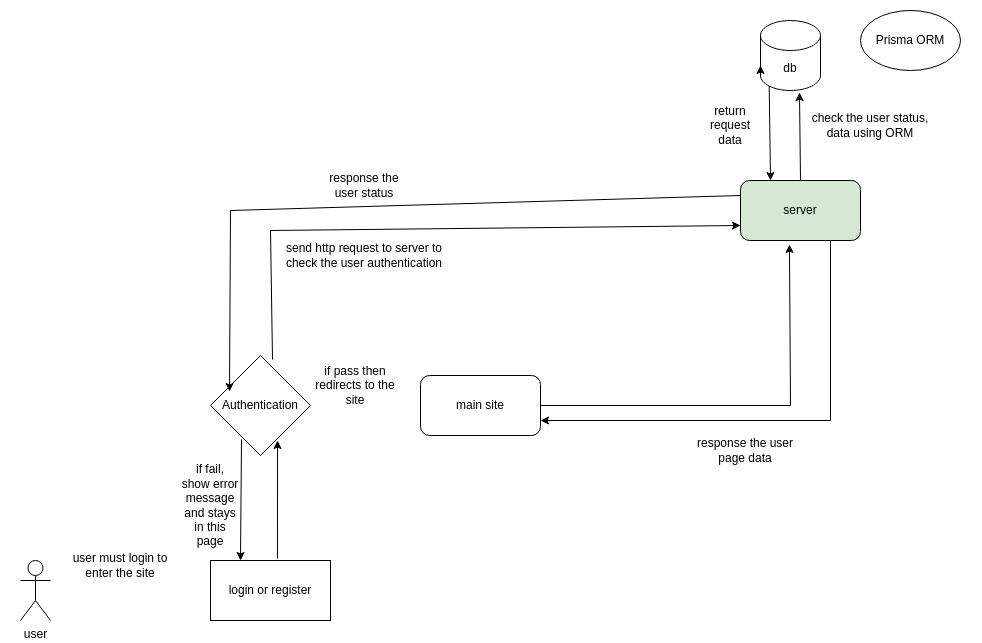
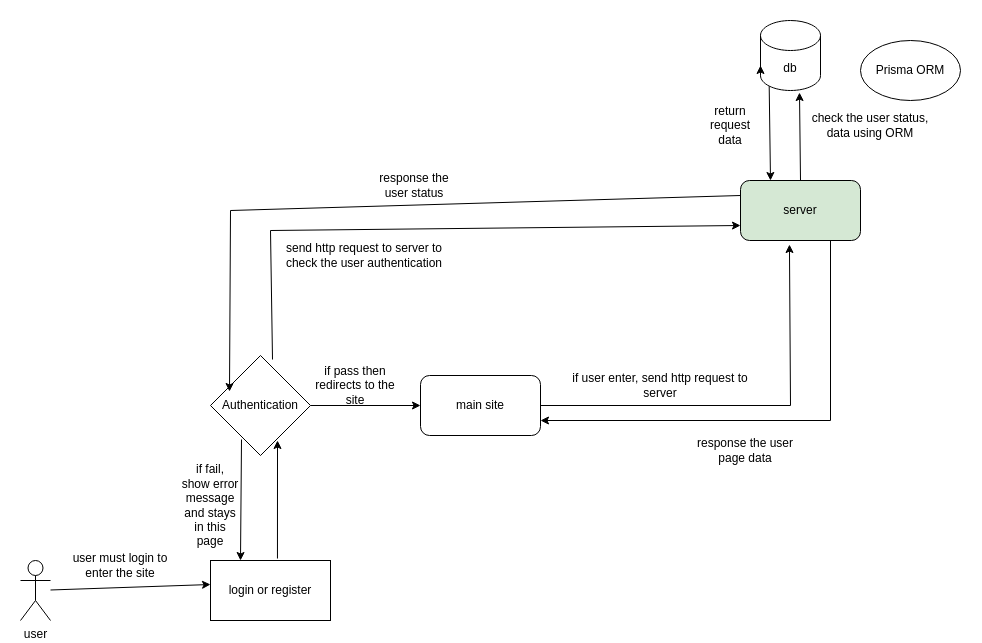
node "Prisma ORM": moved (911, 41) -> (911, 71)
node "response the user status": moved (365, 186) -> (415, 186)
node "if user enter, send http request to server": added
edge "Authentication" -> "main site": added
edge "user" -> "login or register": added
